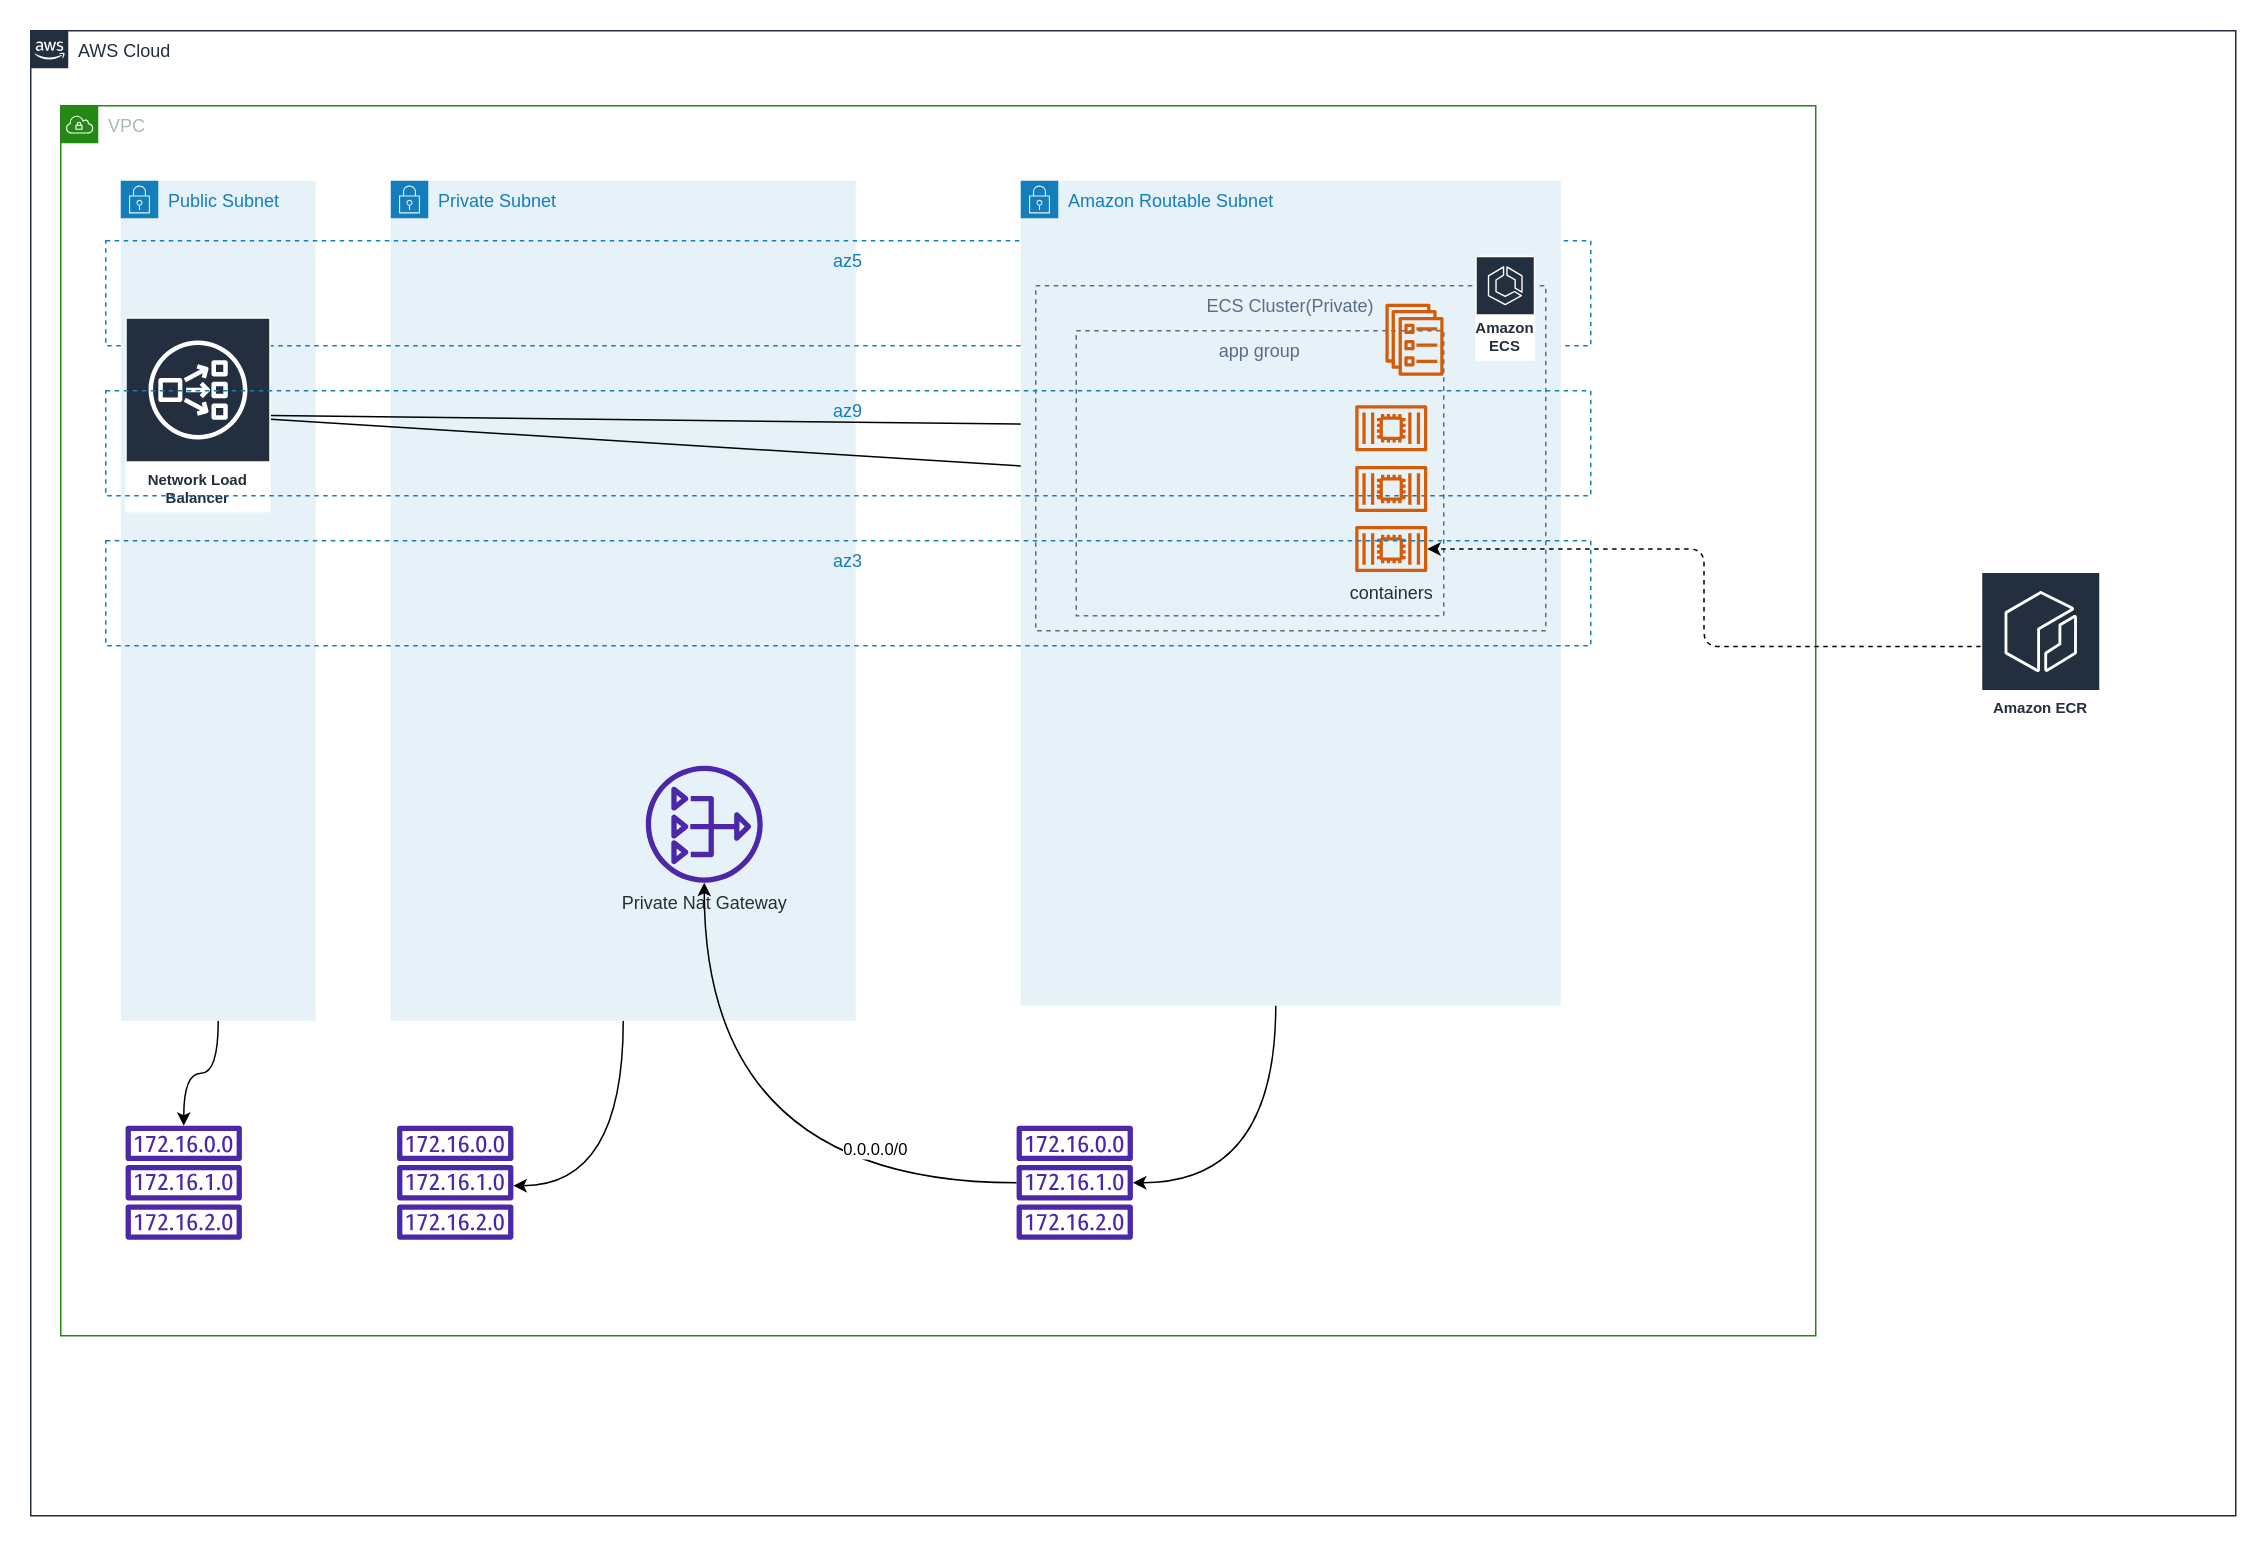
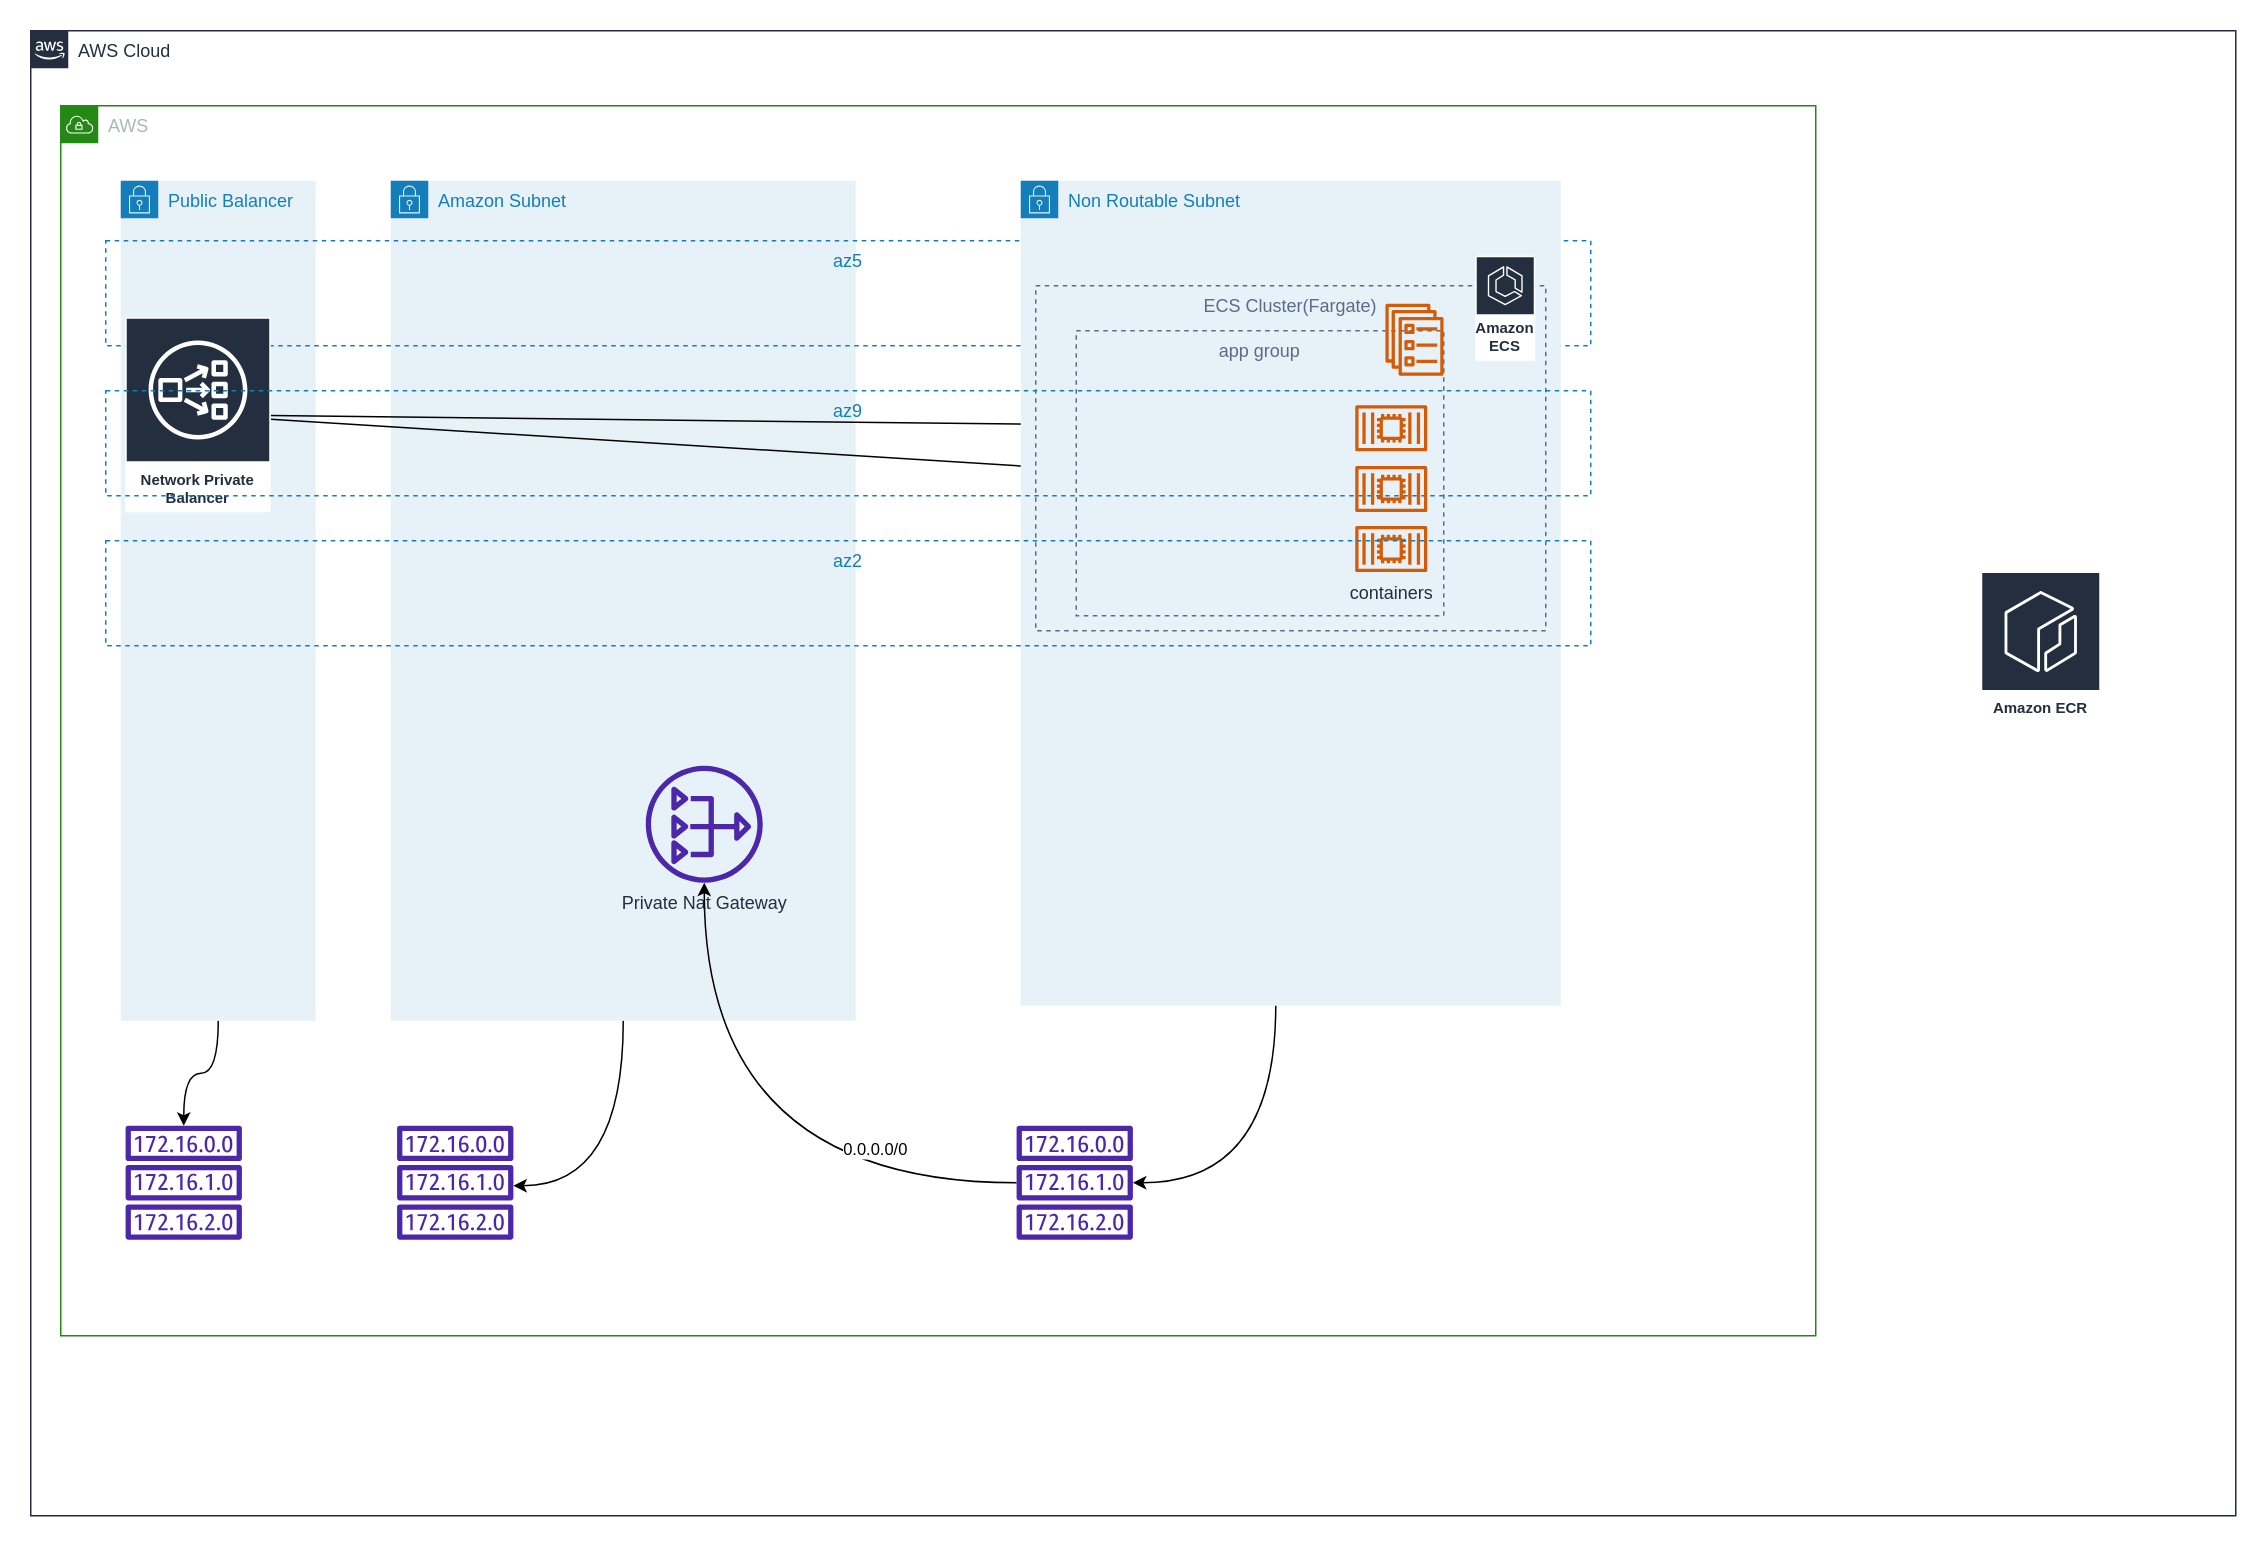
node "VPC": label "VPC" -> "AWS"
node "Public Subnet": label "Public Subnet" -> "Public Balancer"
node "Private Subnet": label "Private Subnet" -> "Amazon Subnet"
node "Amazon Routable Subnet": label "Amazon Routable Subnet" -> "Non Routable Subnet"
node "ECS Cluster(Private)": label "ECS Cluster(Private)" -> "ECS Cluster(Fargate)"
node "Network Load Balancer": label "Network Load Balancer" -> "Network Private Balancer"
node "az3": label "az3" -> "az2"
edge "Amazon ECR" -> "containers": removed
